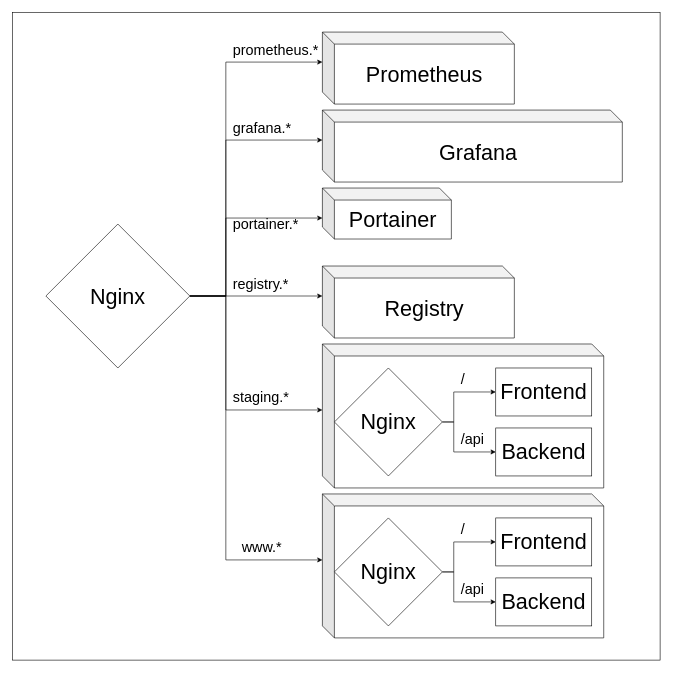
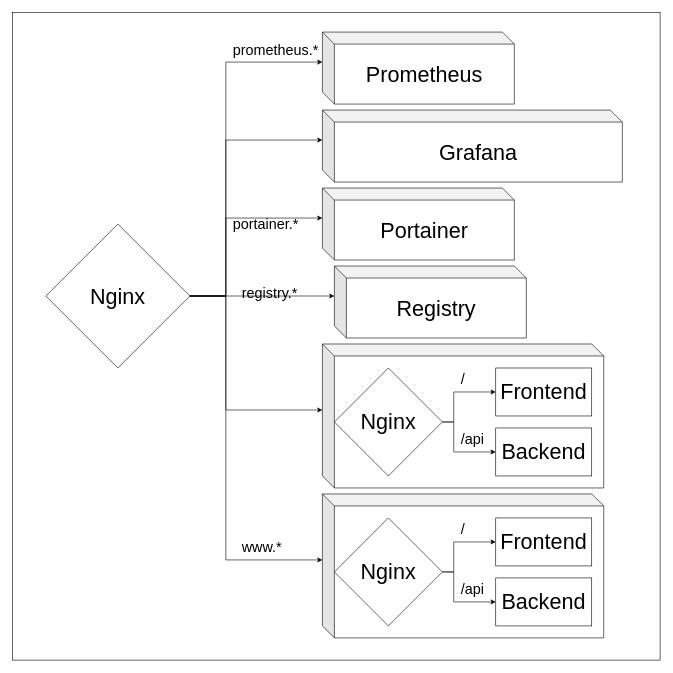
node "grafana.*": removed
node "Portainer": size 129x51 -> 192x72
node "registry.*": moved (265, 281) -> (274, 290)
node "Registry": moved (419, 302) -> (431, 302)
node "staging.*": removed
